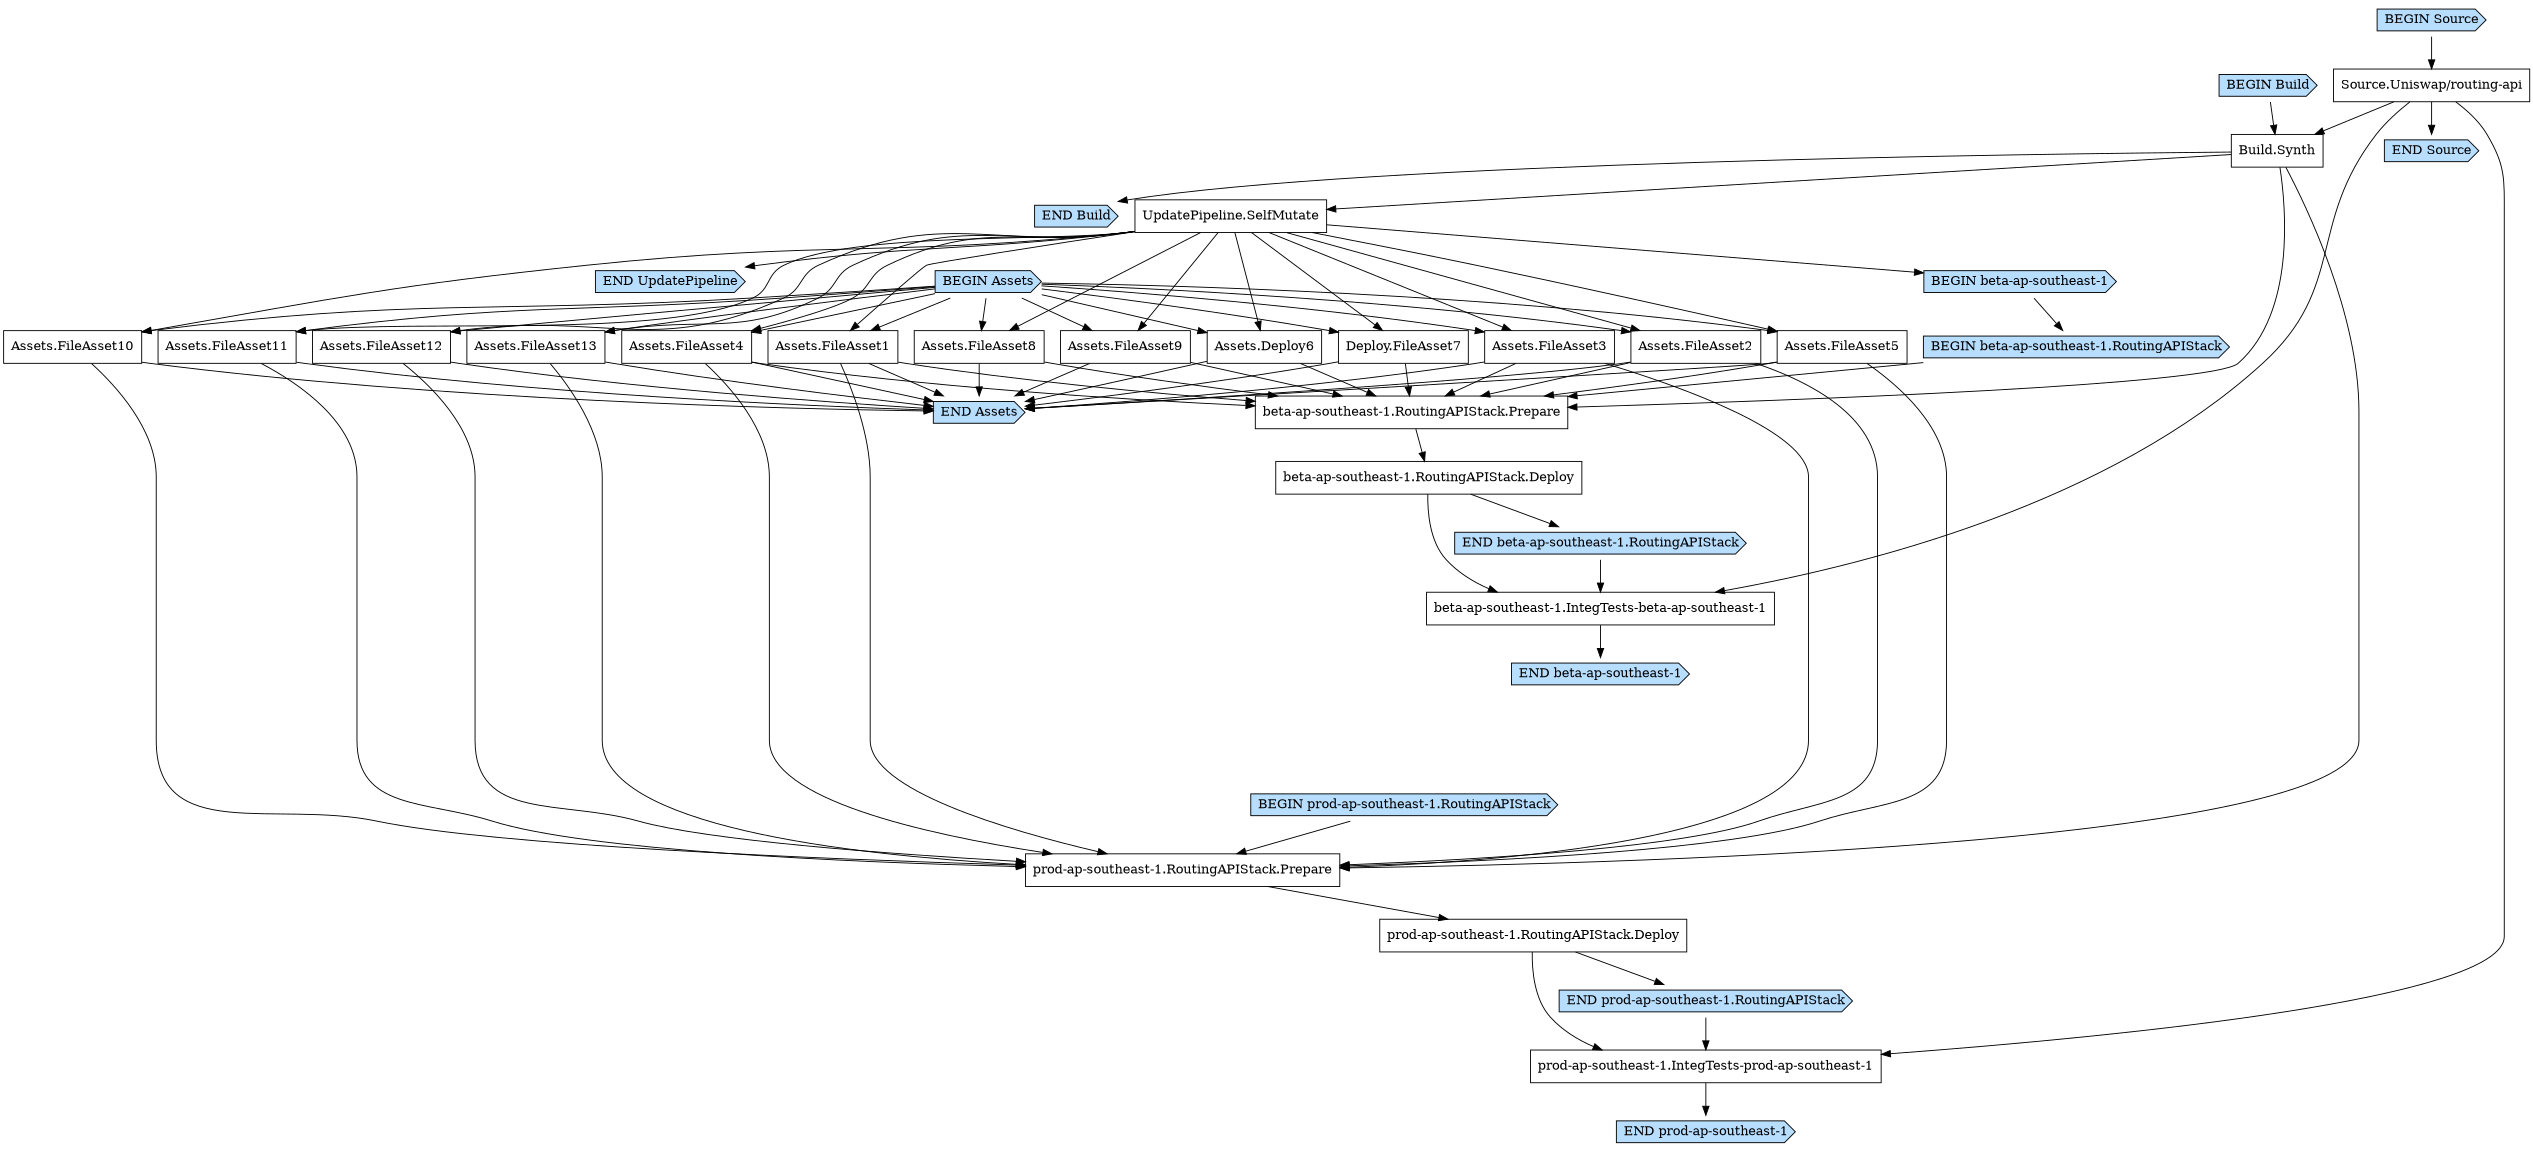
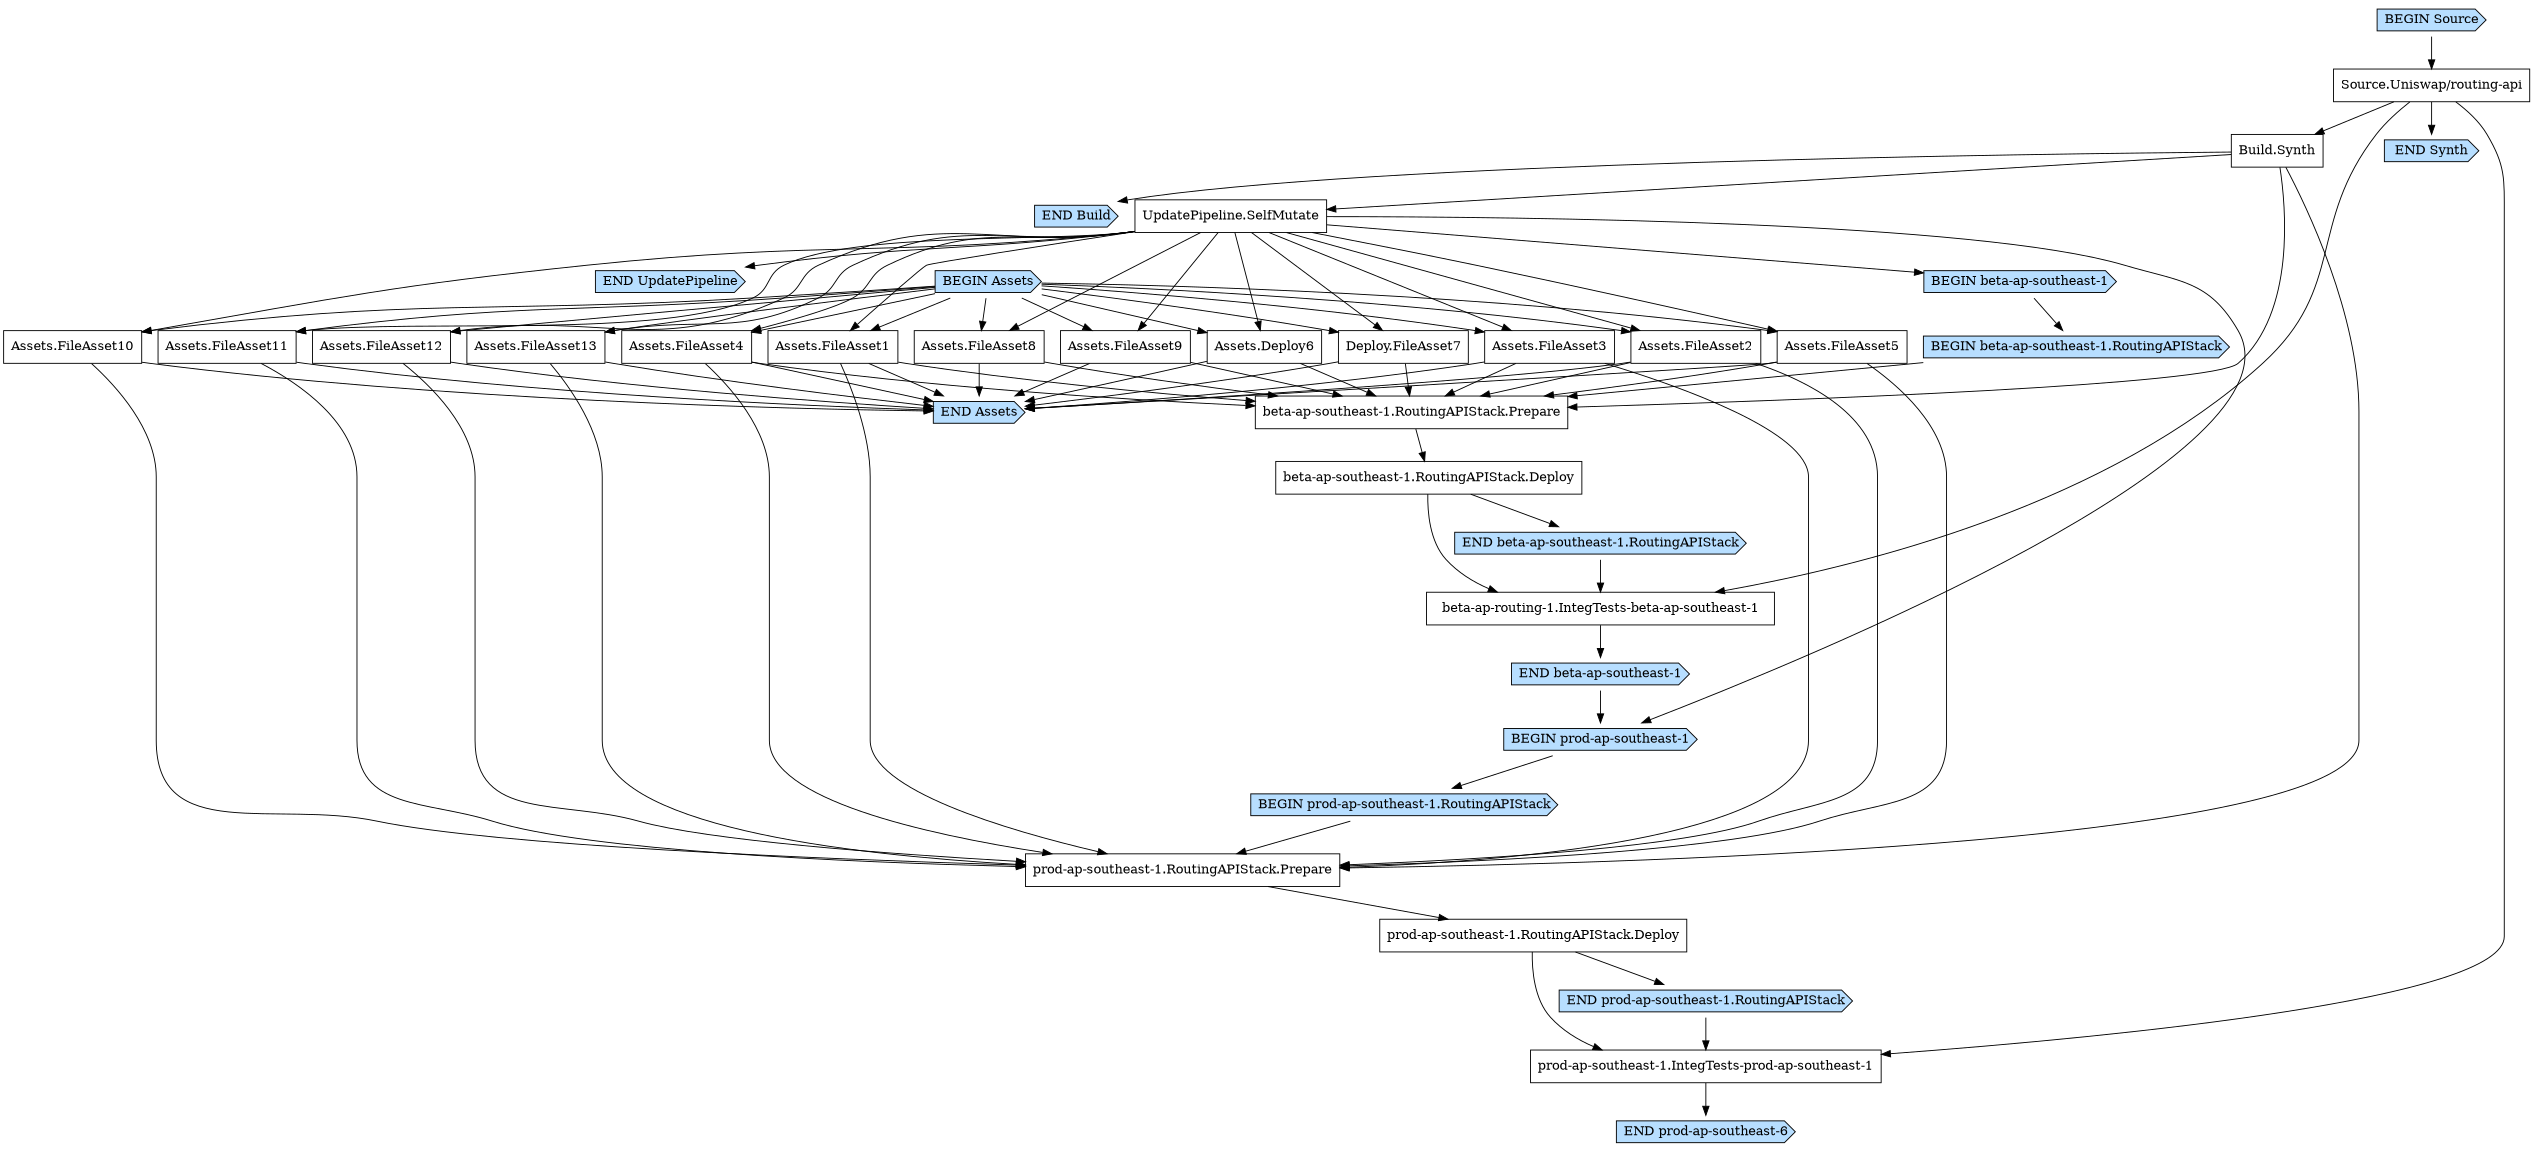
node "BEGIN Build": removed
node "END Source": label "END Source" -> "END Synth"
node "beta-ap-southeast-1.IntegTests-beta-ap-southeast-1": label "beta-ap-southeast-1.IntegTests-beta-ap-southeast-1" -> "beta-ap-routing-1.IntegTests-beta-ap-southeast-1"
node "BEGIN prod-ap-southeast-1": added
node "END prod-ap-southeast-1": label "END prod-ap-southeast-1" -> "END prod-ap-southeast-6"
